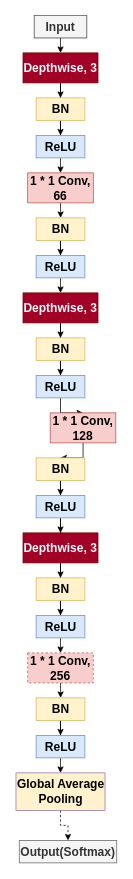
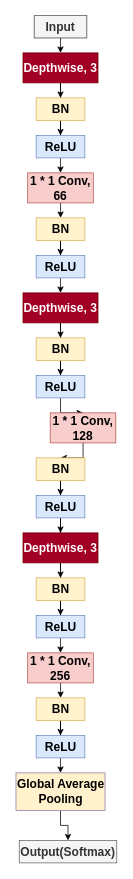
node "1 * 1 Conv, 256": style dashed -> solid
edge "Global Average Pooling" -> "Output(Softmax)": style dashed -> solid
